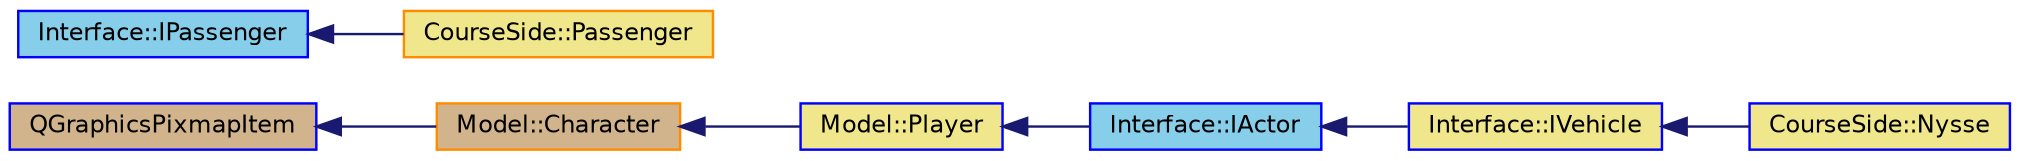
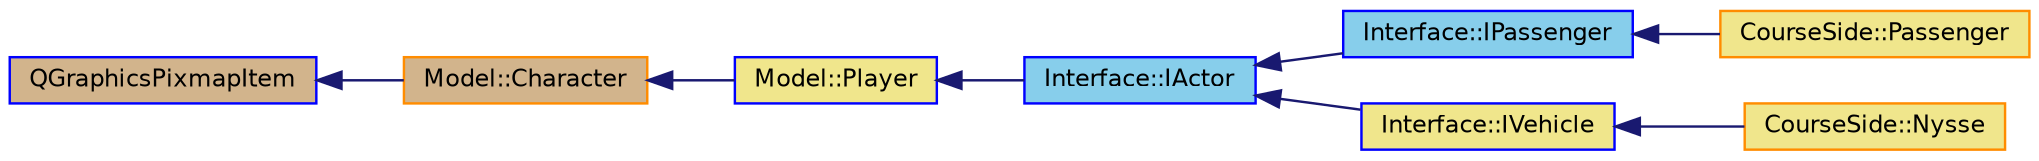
edge "Interface::IPassenger" -> "Interface::IActor": added
node "CourseSide::Nysse": color blue -> darkorange
